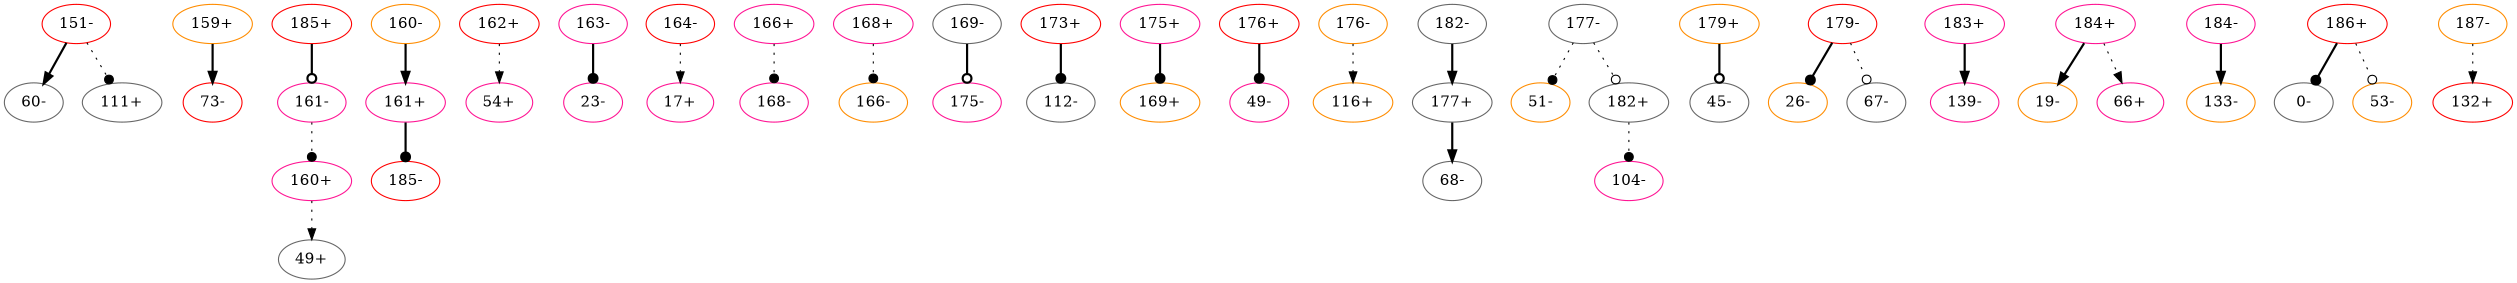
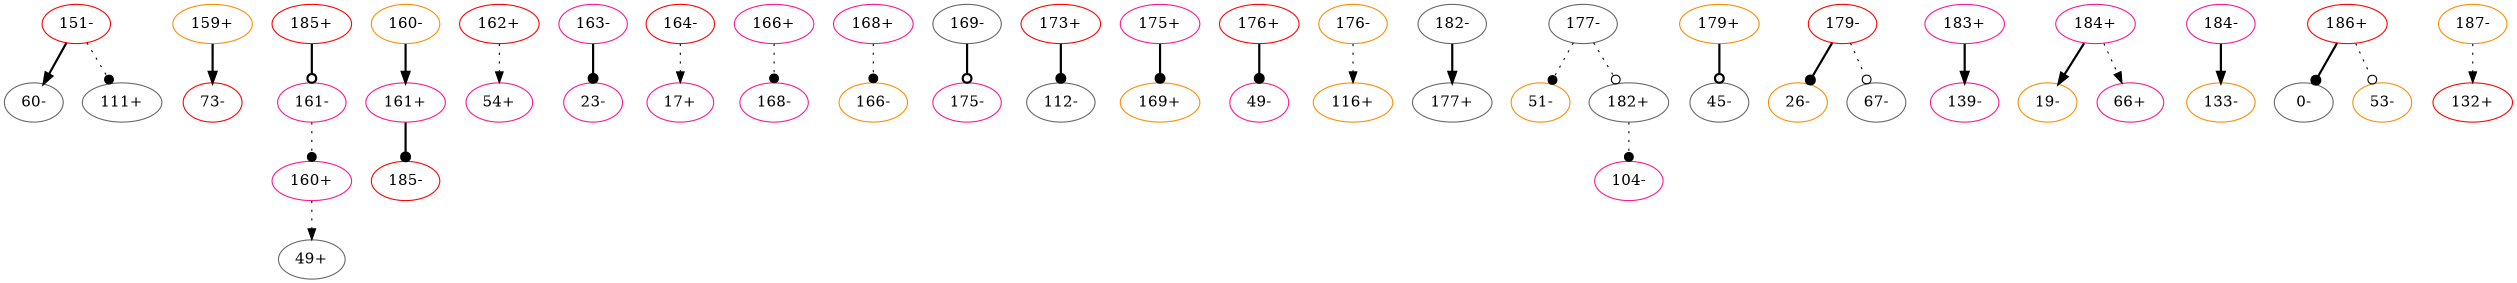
node "68-": removed
